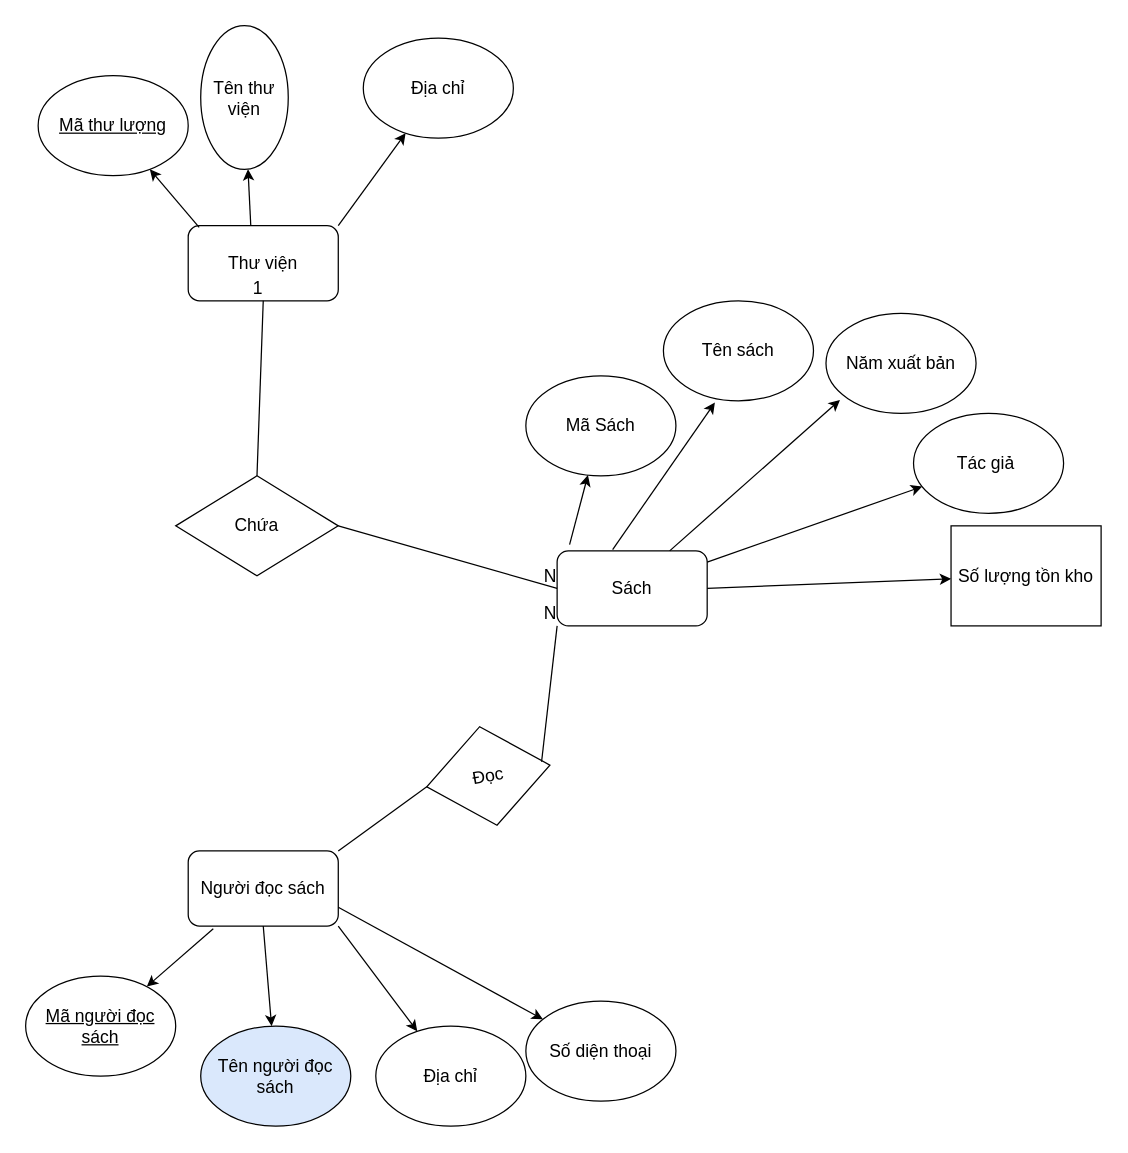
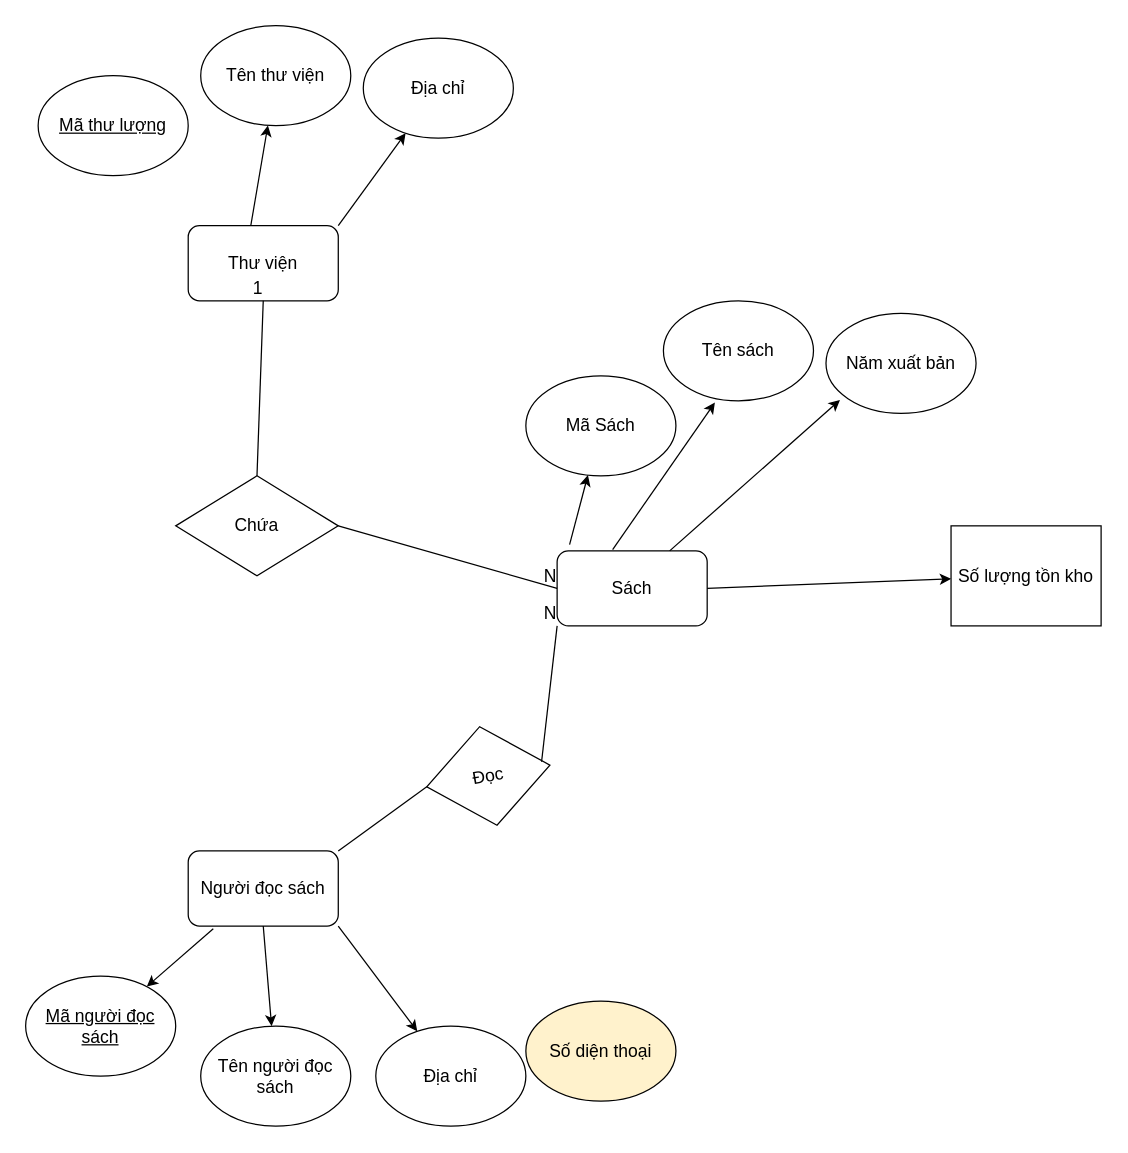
node "Tên thư viện": size 88x144 -> 150x100
edge "Thư viện" -> "Mã thư lượng": removed
node "Tác giả": removed
edge "Sách" -> "Tác giả": removed
edge "Người đọc sách" -> "Số diện thoại": removed
node "Số diện thoại": fillcolor #ffffff -> #fff2cc
node "Tên người đọc sách": fillcolor #dae8fc -> #ffffff
